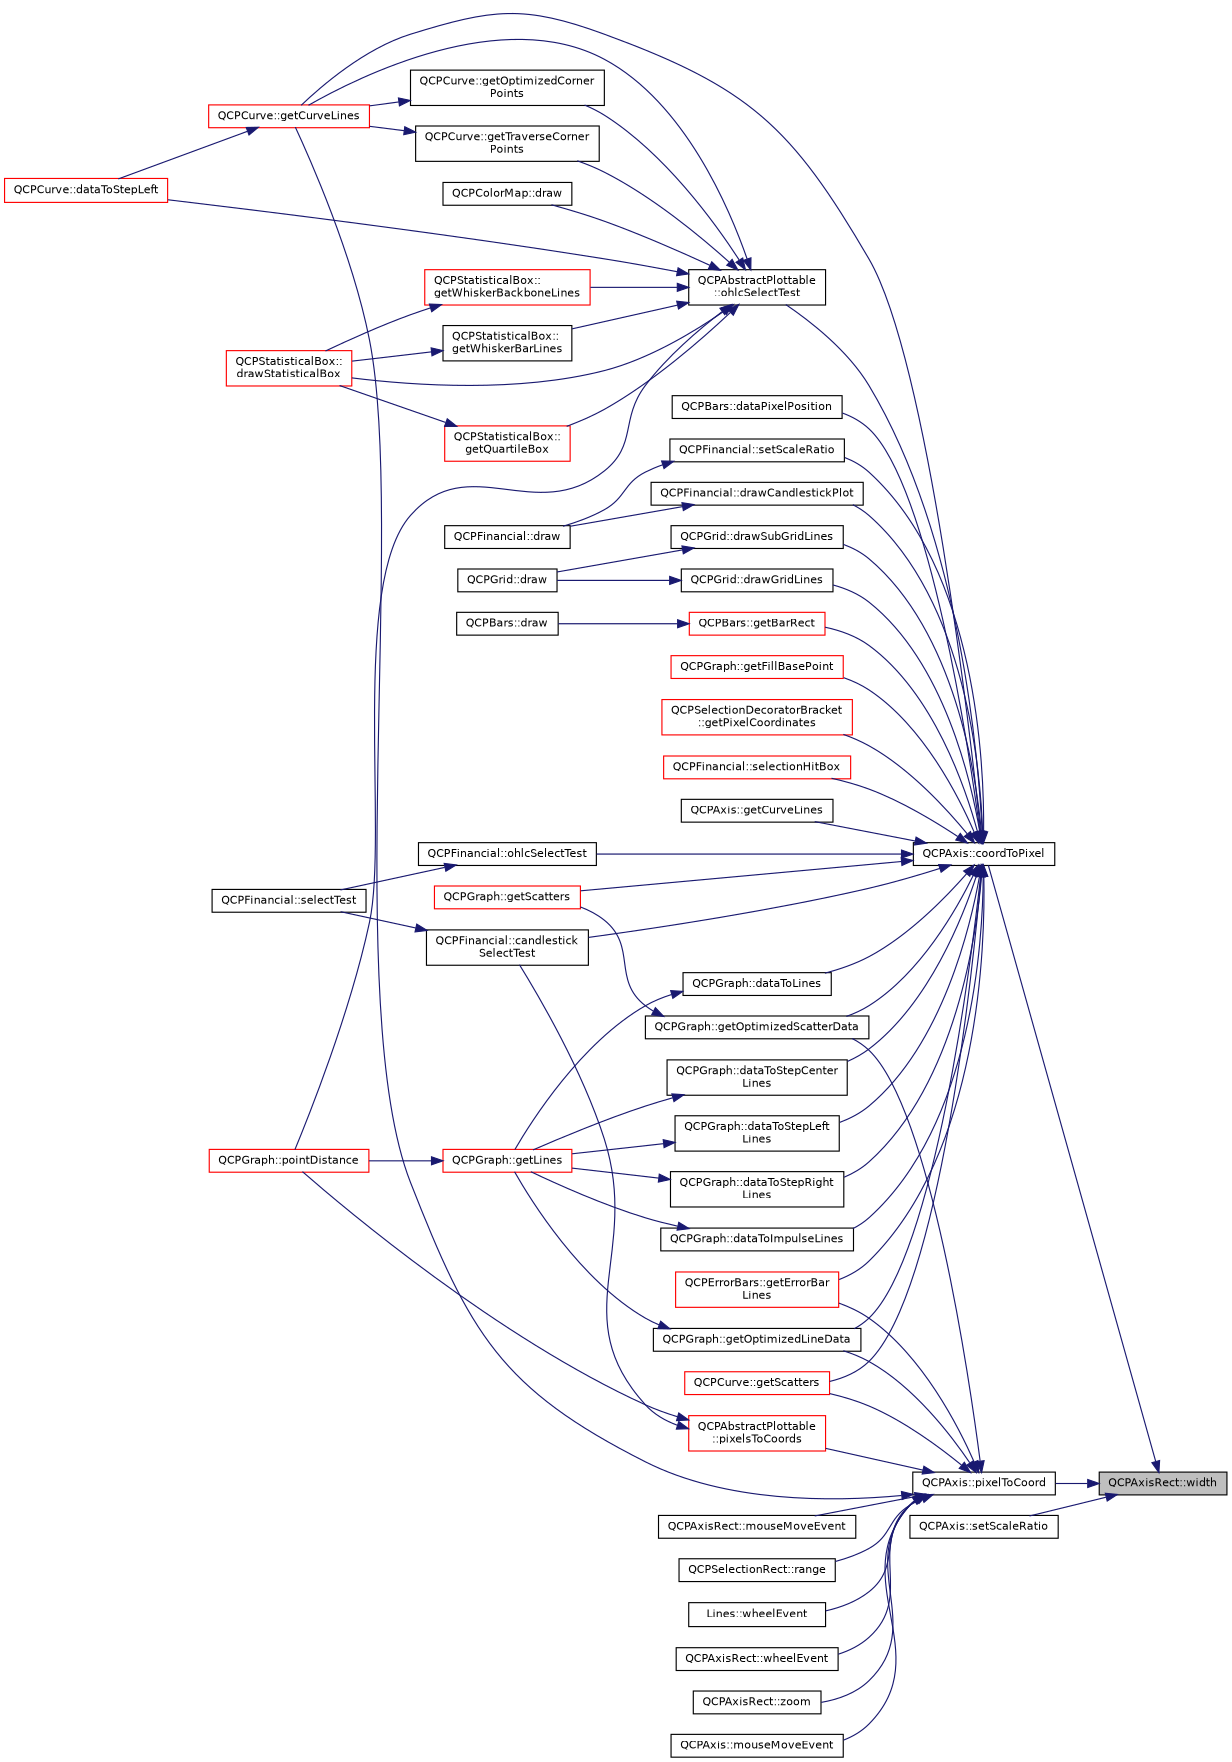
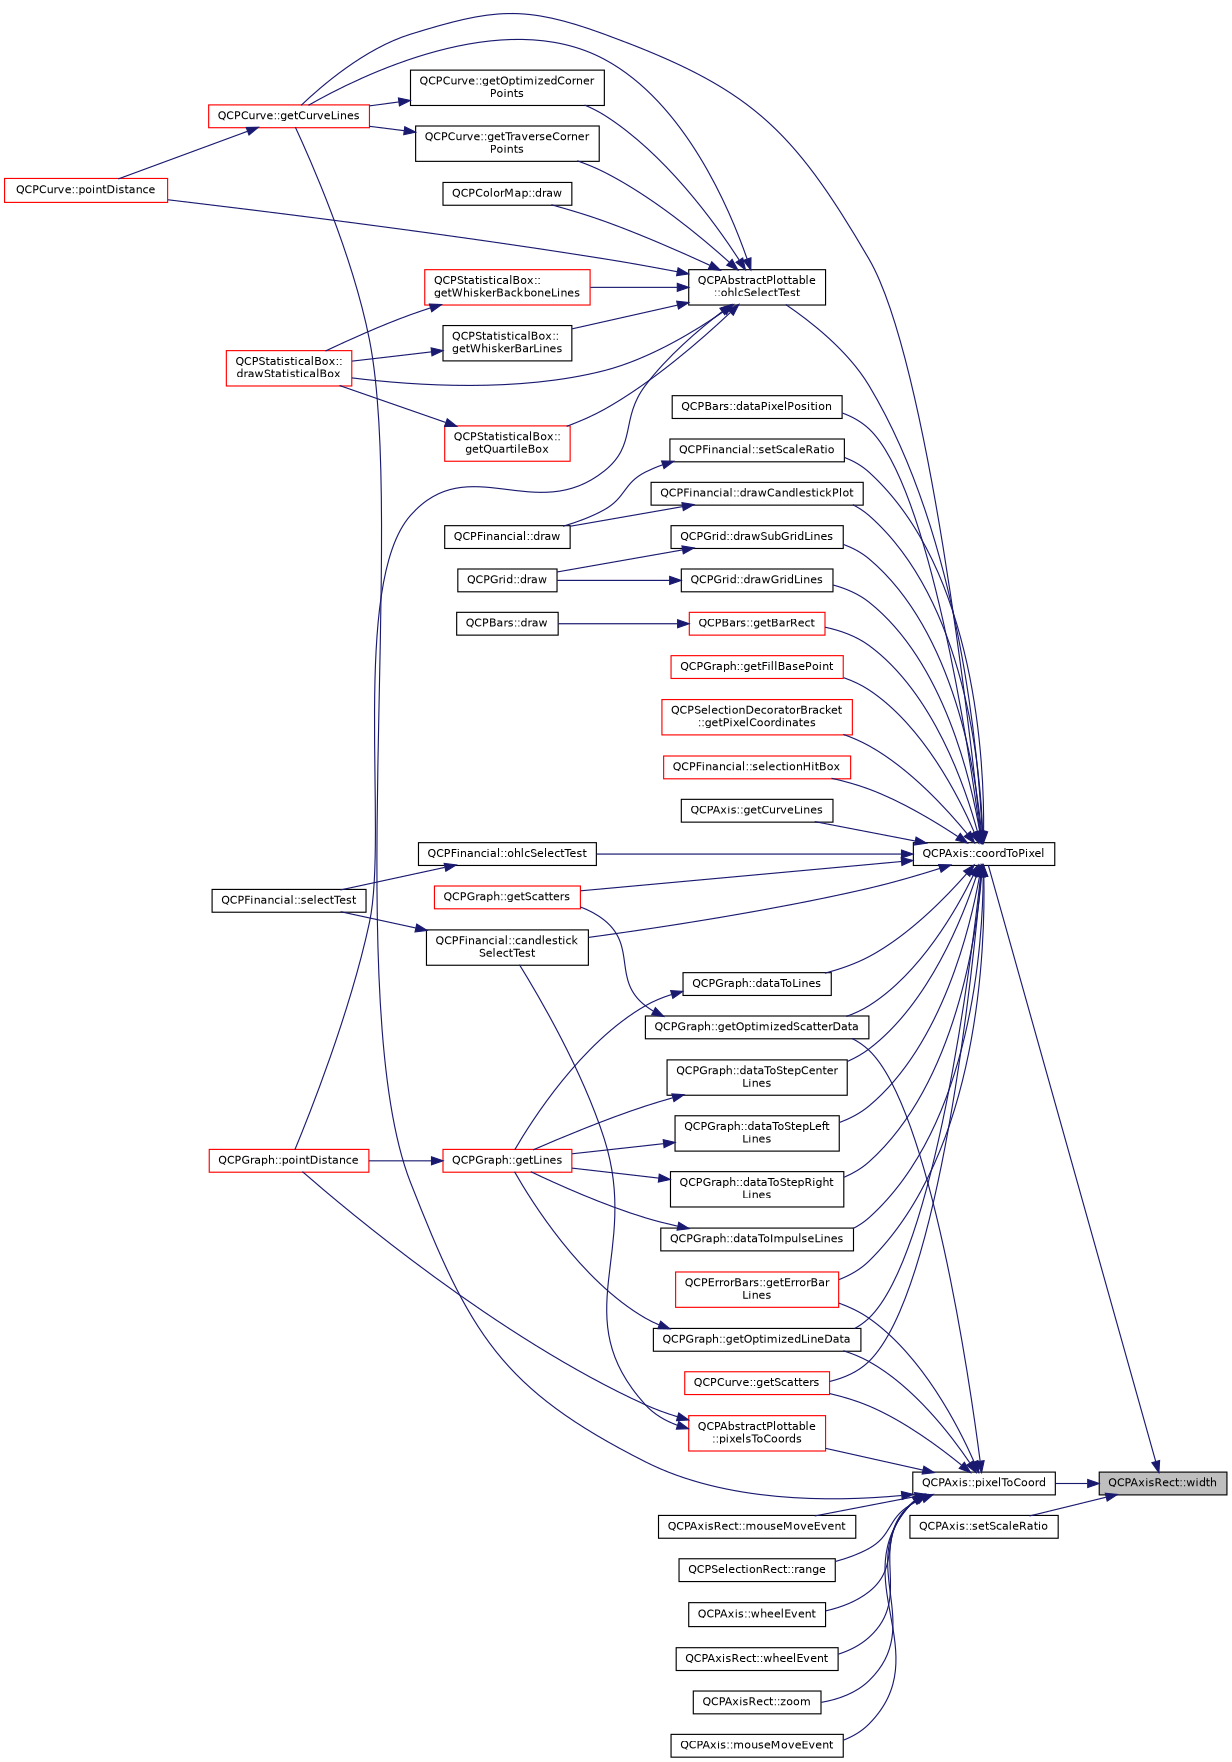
node "QCPCurve::dataToStepLeft": label "QCPCurve::dataToStepLeft" -> "QCPCurve::pointDistance"
node "Lines::wheelEvent": label "Lines::wheelEvent" -> "QCPAxis::wheelEvent"
